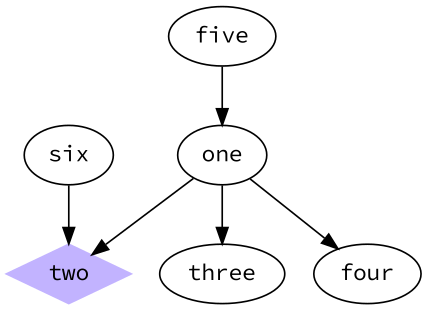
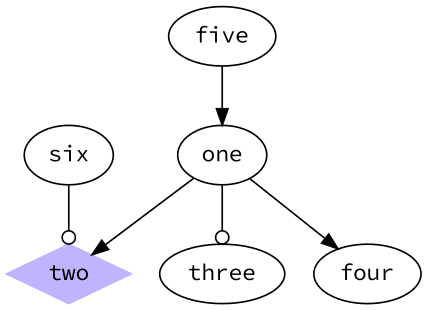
edge "six" -> "two": arrowhead normal -> odot
edge "one" -> "three": arrowhead normal -> odot
